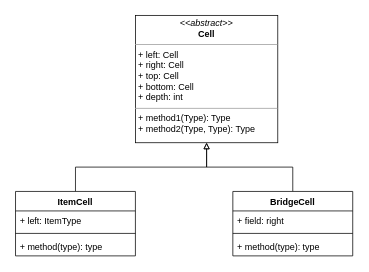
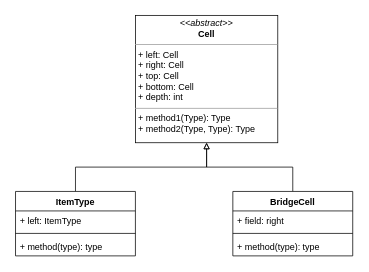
node "ItemCell": label "ItemCell" -> "ItemType"
